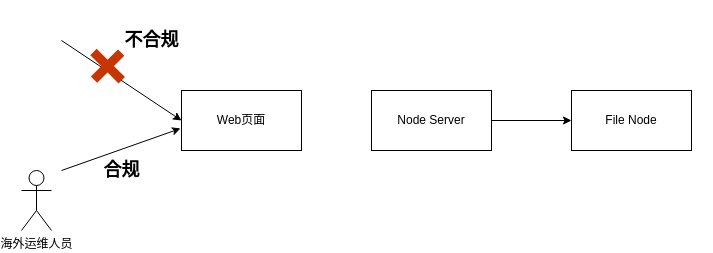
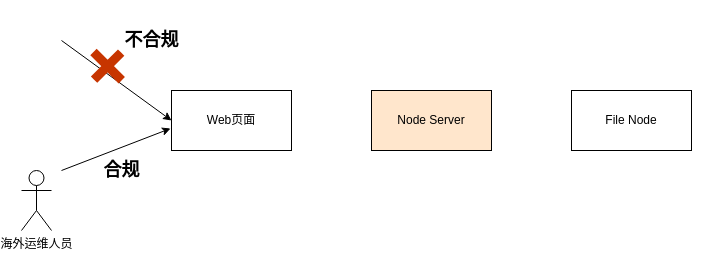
node "Web页面": moved (242, 121) -> (232, 121)
node "Node Server": fillcolor #ffffff -> #ffe6cc
edge "Node Server" -> "File Node": removed
